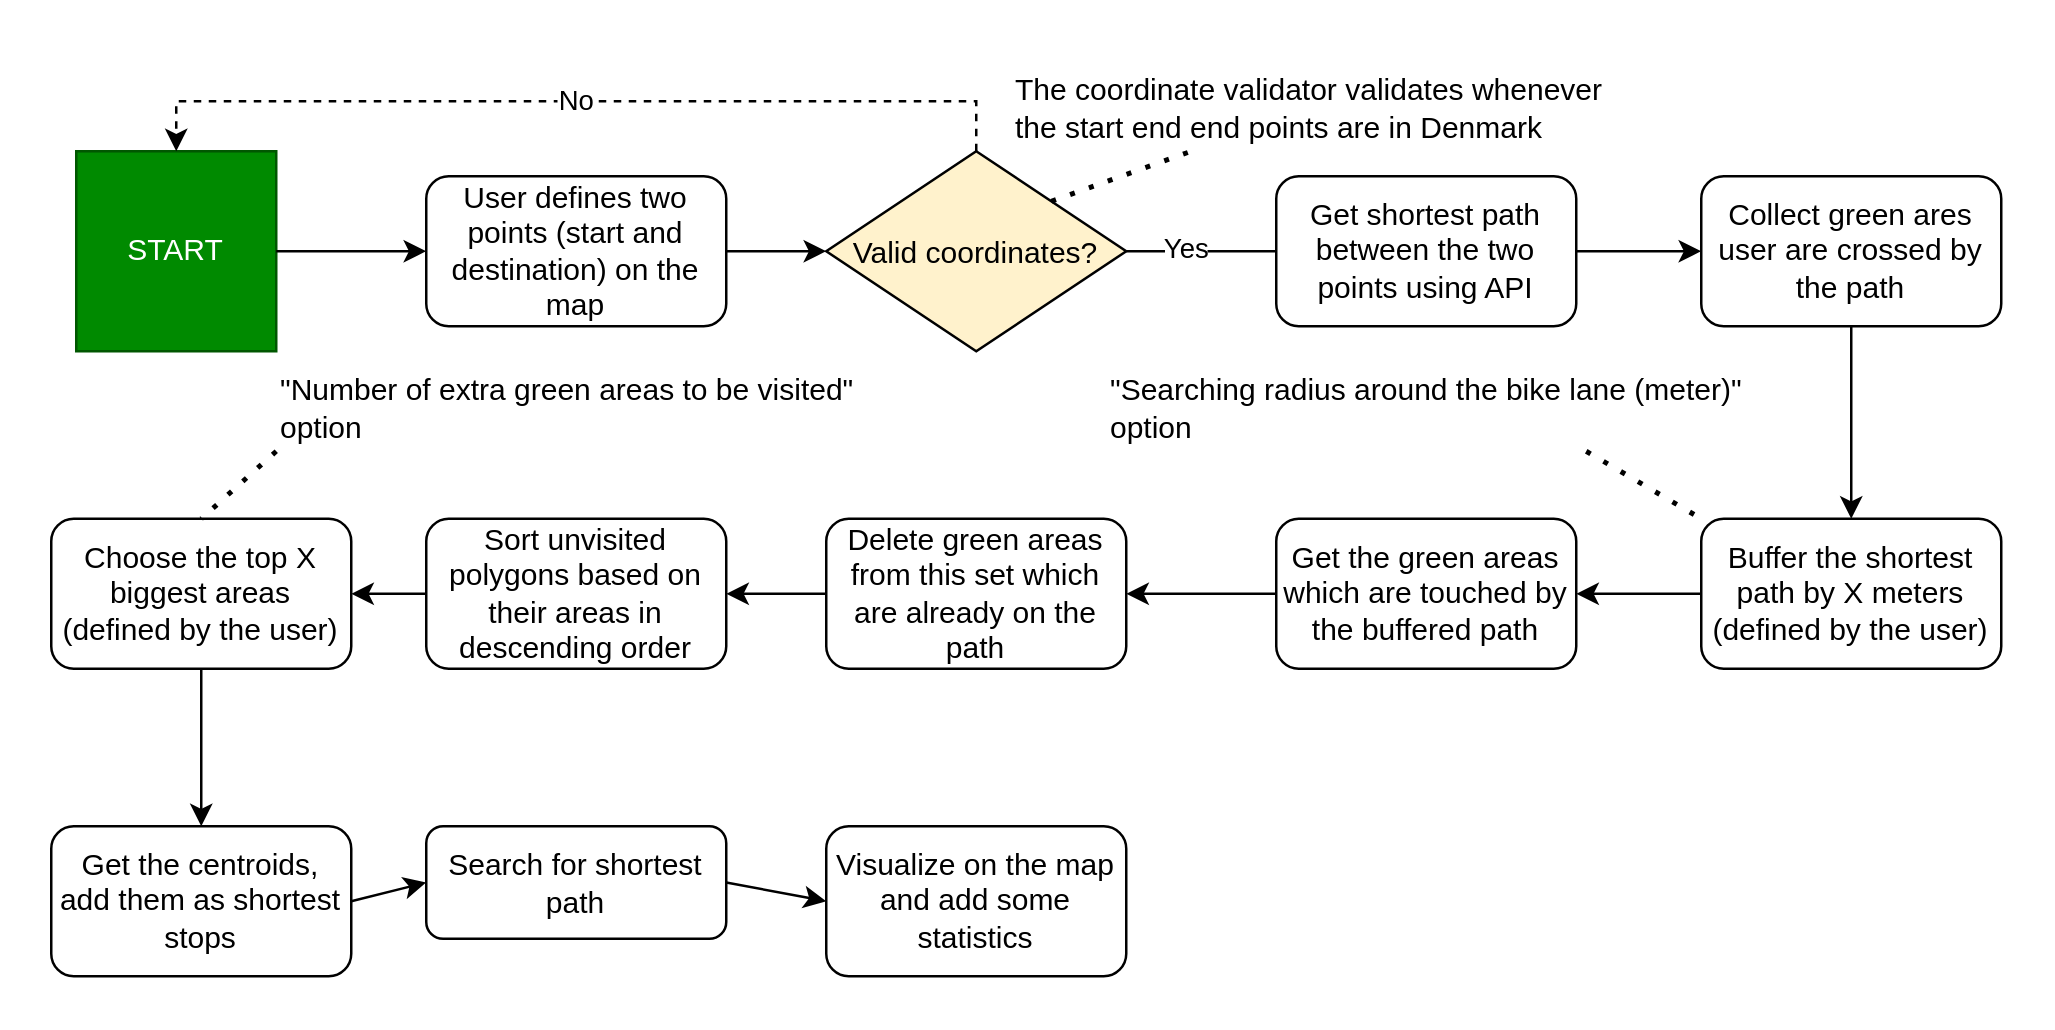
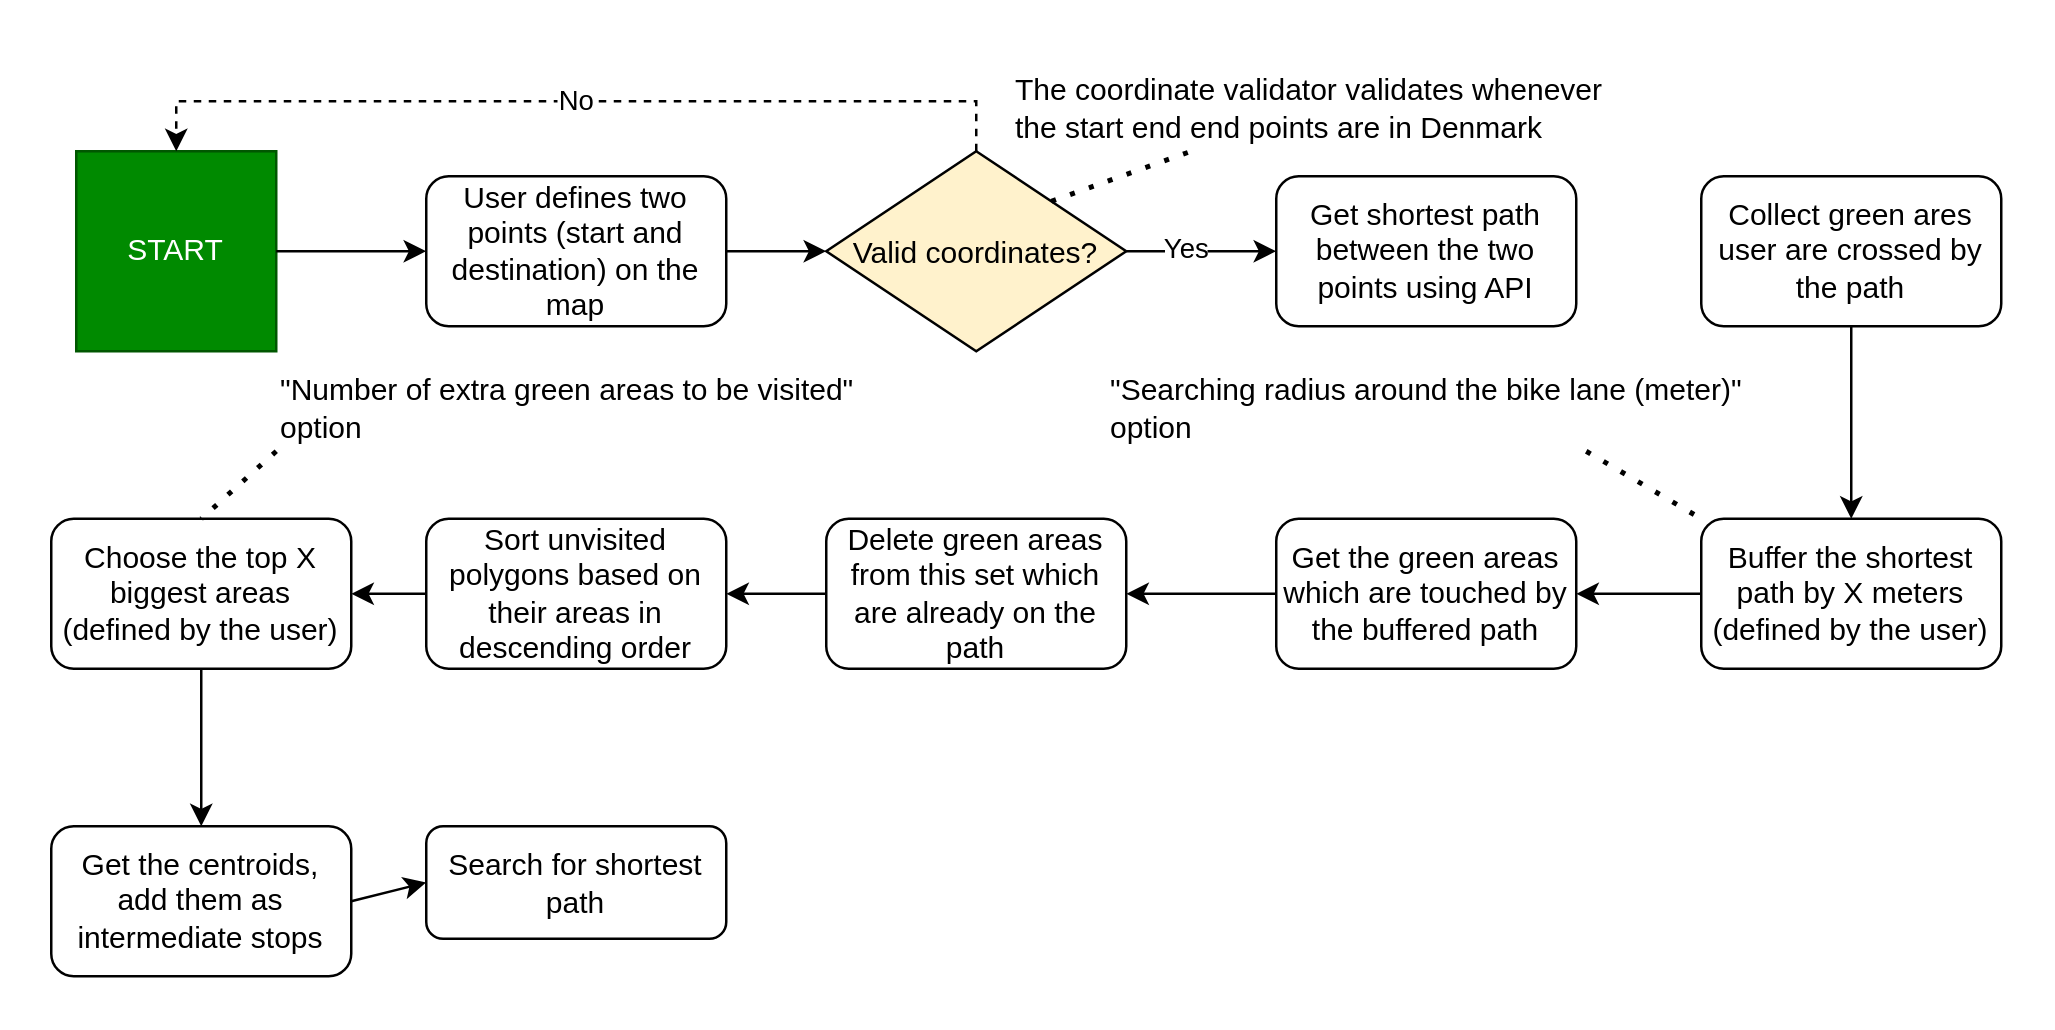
edge "Valid coordinates?" -- "Get shortest path between the two points using API": arrowhead none -> classic
edge "Get shortest path between the two points using API" -> "Collect green ares user are crossed by the path": removed
edge "Search for shortest path" -> "Visualize on the map and add some statistics": removed
node "Get the centroids, add them as shortest stops": label "Get the centroids, add them as shortest stops" -> "Get the centroids, add them as intermediate stops"
node "Visualize on the map and add some statistics": removed
